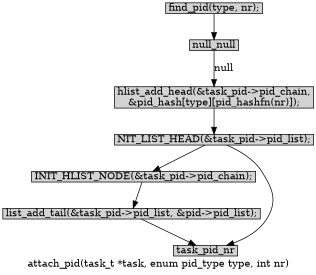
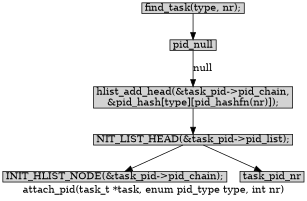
node "find_pid(type, nr);": label "find_pid(type, nr);" -> "find_task(type, nr);"
node "null_null": label "null_null" -> "pid_null"
node "list_add_tail(&task_pid->pid_list, &pid->pid_list);": removed
